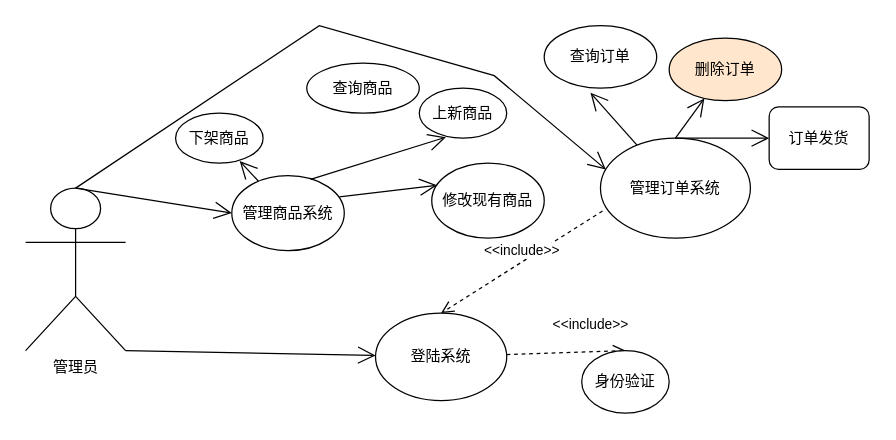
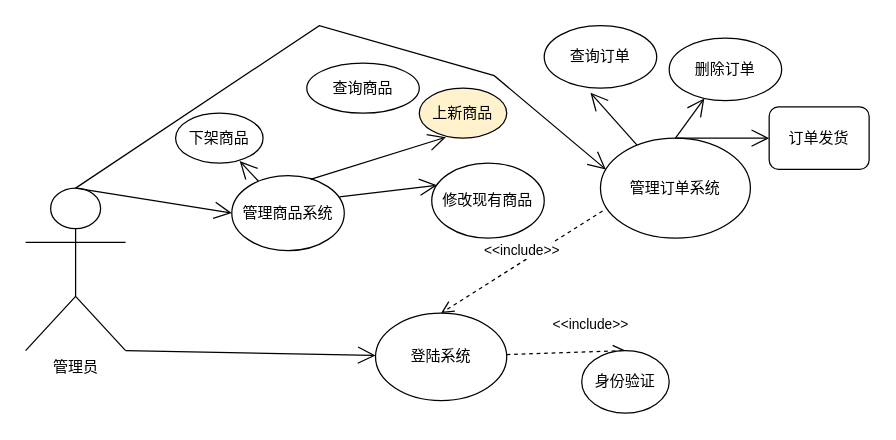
node "删除订单": fillcolor #ffe6cc -> #ffffff
node "上新商品": fillcolor #ffffff -> #fff2cc
